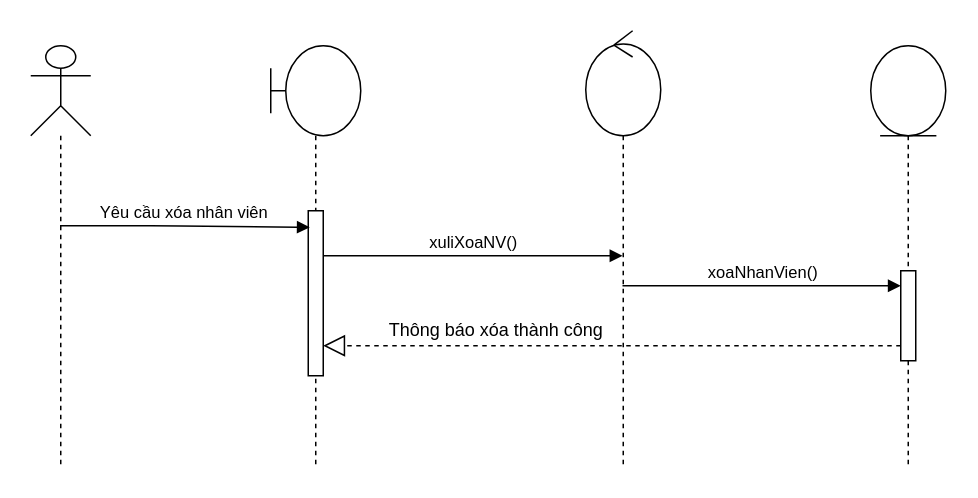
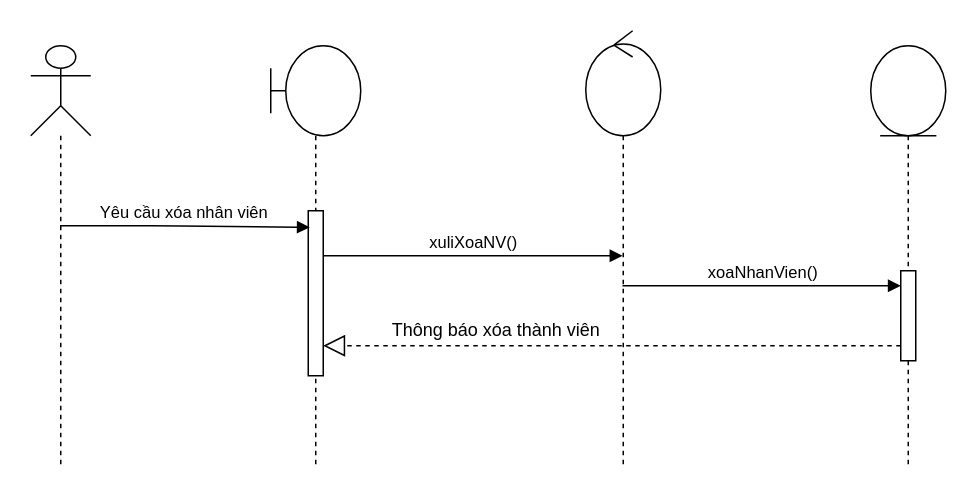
node "Thông báo xóa thành công": label "Thông báo xóa thành công" -> "Thông báo xóa thành viên"
